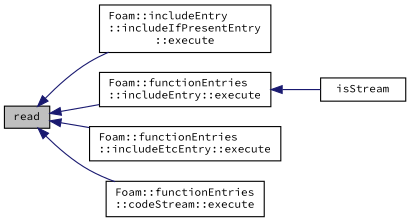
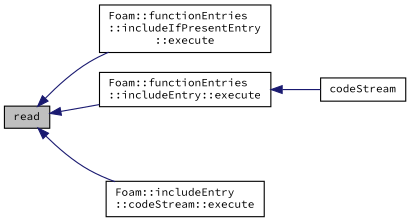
node "Foam::includeEntry ::includeIfPresentEntry ::execute": label "Foam::includeEntry ::includeIfPresentEntry ::execute" -> "Foam::functionEntries ::includeIfPresentEntry ::execute"
node "isStream": label "isStream" -> "codeStream"
node "Foam::functionEntries ::includeEtcEntry::execute": removed
node "Foam::functionEntries ::codeStream::execute": label "Foam::functionEntries ::codeStream::execute" -> "Foam::includeEntry ::codeStream::execute"
